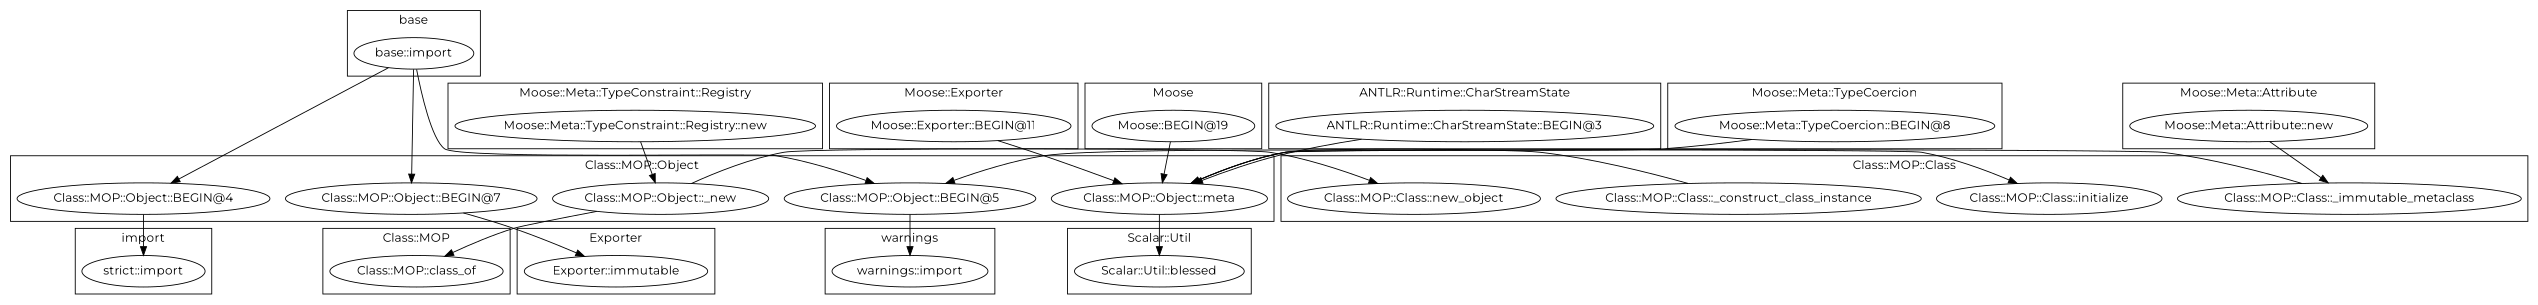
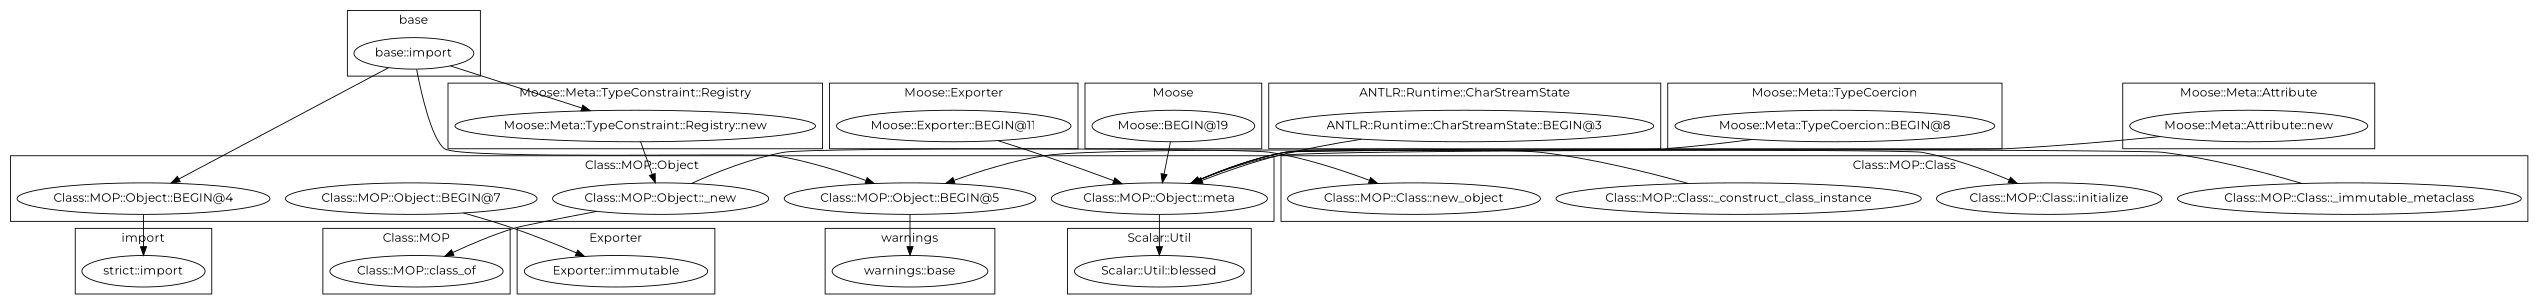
edge "base::import" -> "Class::MOP::Object::BEGIN@7": now "base::import" -> "Moose::Meta::TypeConstraint::Registry::new"
edge "Moose::Meta::Attribute::new" -> "Class::MOP::Class::_immutable_metaclass": now "Moose::Meta::Attribute::new" -> "Class::MOP::Object::meta"
node "warnings::import": label "warnings::import" -> "warnings::base"
